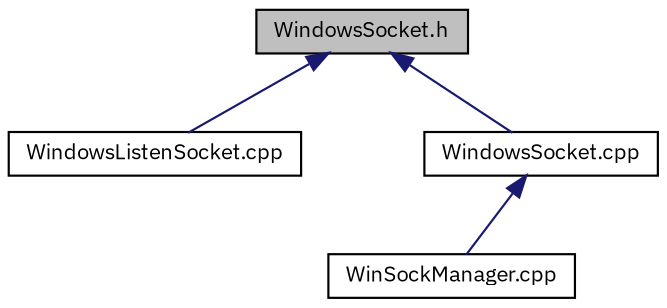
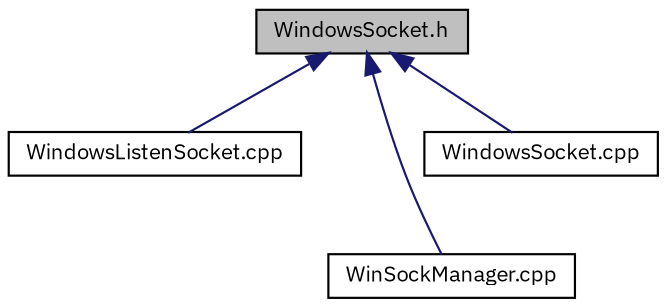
edge "WinSockManager.cpp" -> "WindowsSocket.cpp": now "WinSockManager.cpp" -> "WindowsSocket.h"
